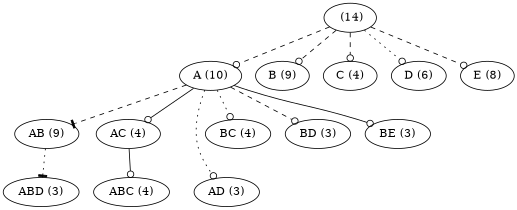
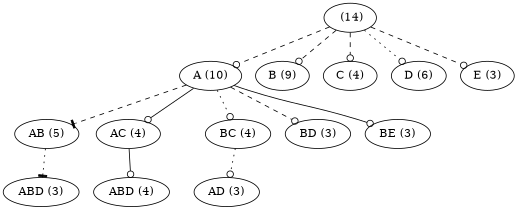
node "E (8)": label "E (8)" -> "E (3)"
edge "A (10)" -> "AD (3)": now "BC (4)" -> "AD (3)"
node "AB (9)": label "AB (9)" -> "AB (5)"
node "ABC (4)": label "ABC (4)" -> "ABD (4)"
